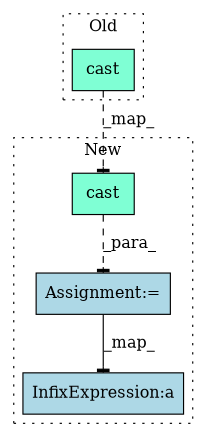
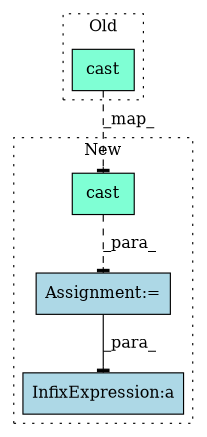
edge "Assignment:=" -> "InfixExpression:a": label "_map_" -> "_para_"
